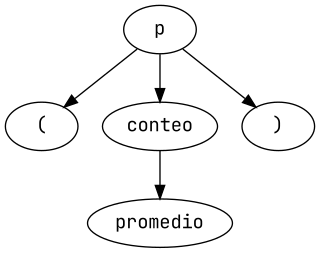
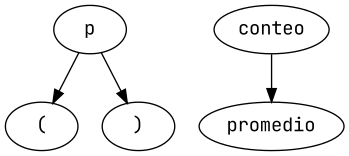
edge "p" -> "conteo": removed
